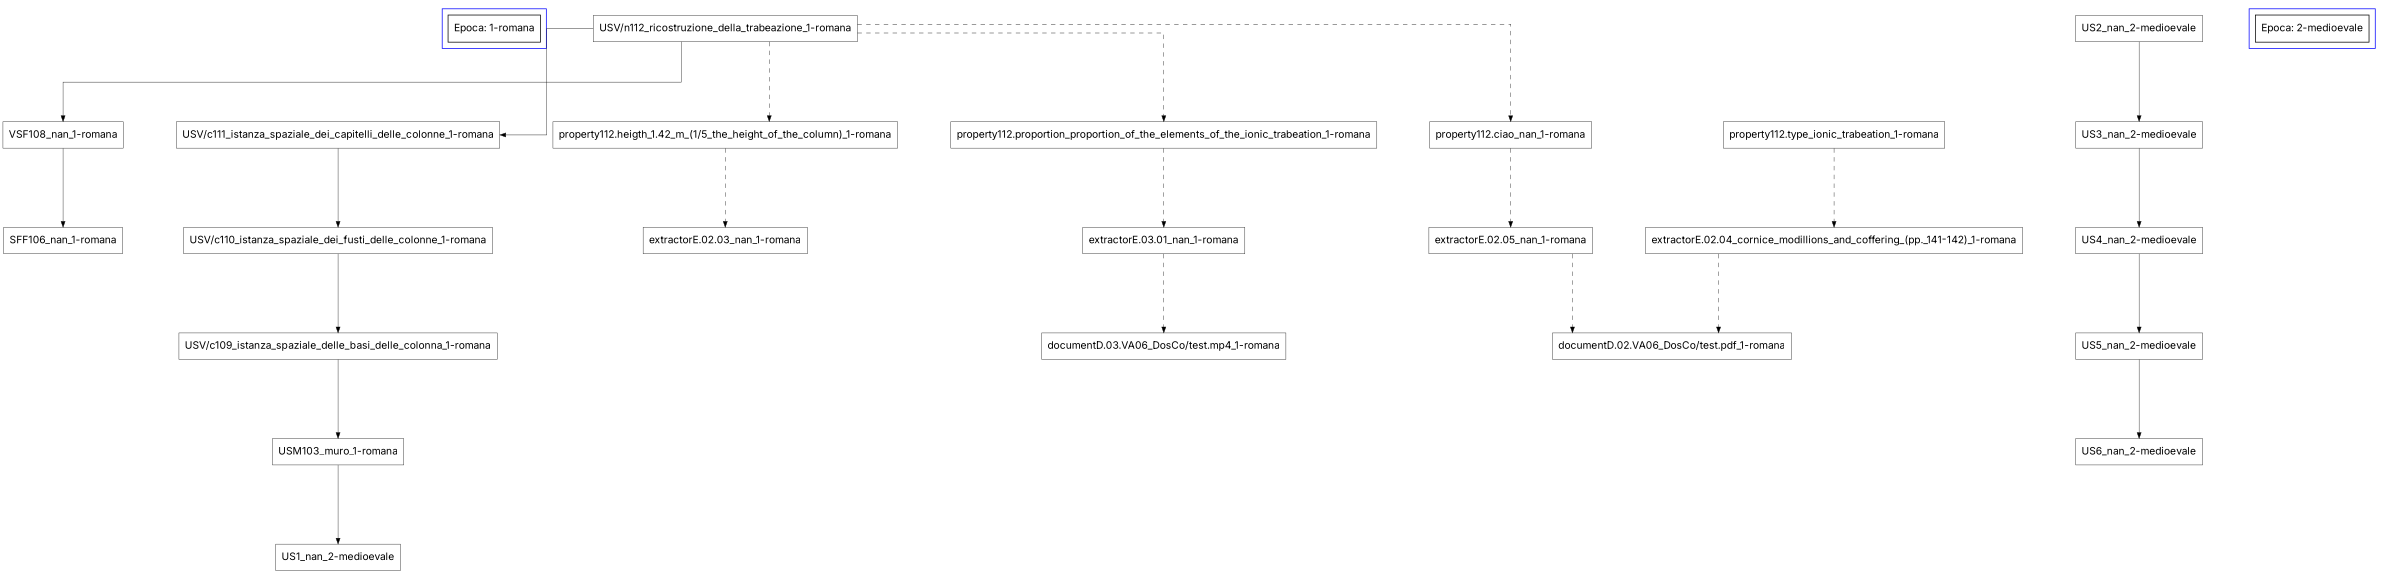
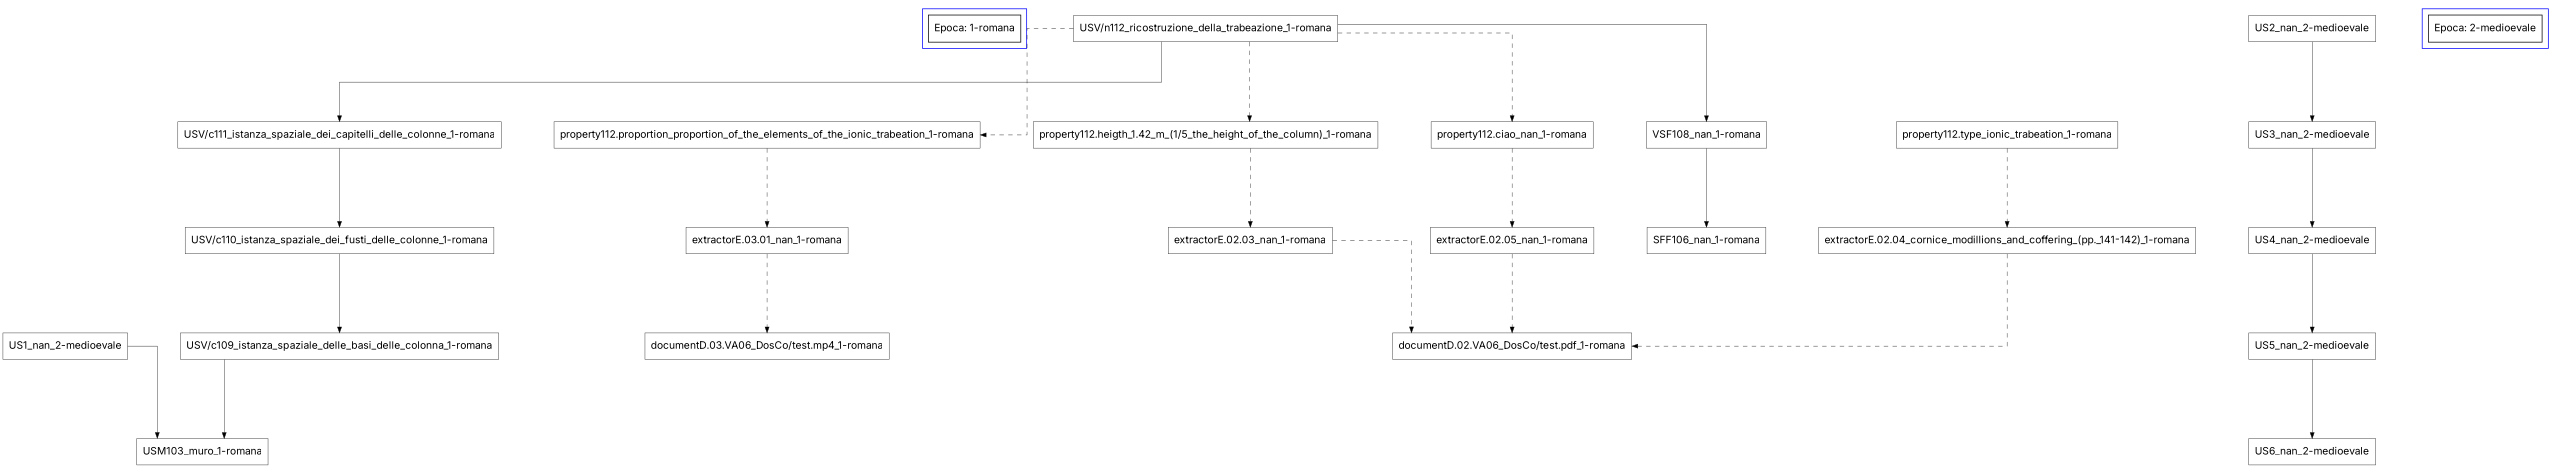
edge "extractorE.02.03_nan_1-romana" -> "documentD.02.VA06_DosCo/test.pdf_1-romana": added
edge "USM103_muro_1-romana" -> "US1_nan_2-medioevale": reversed
